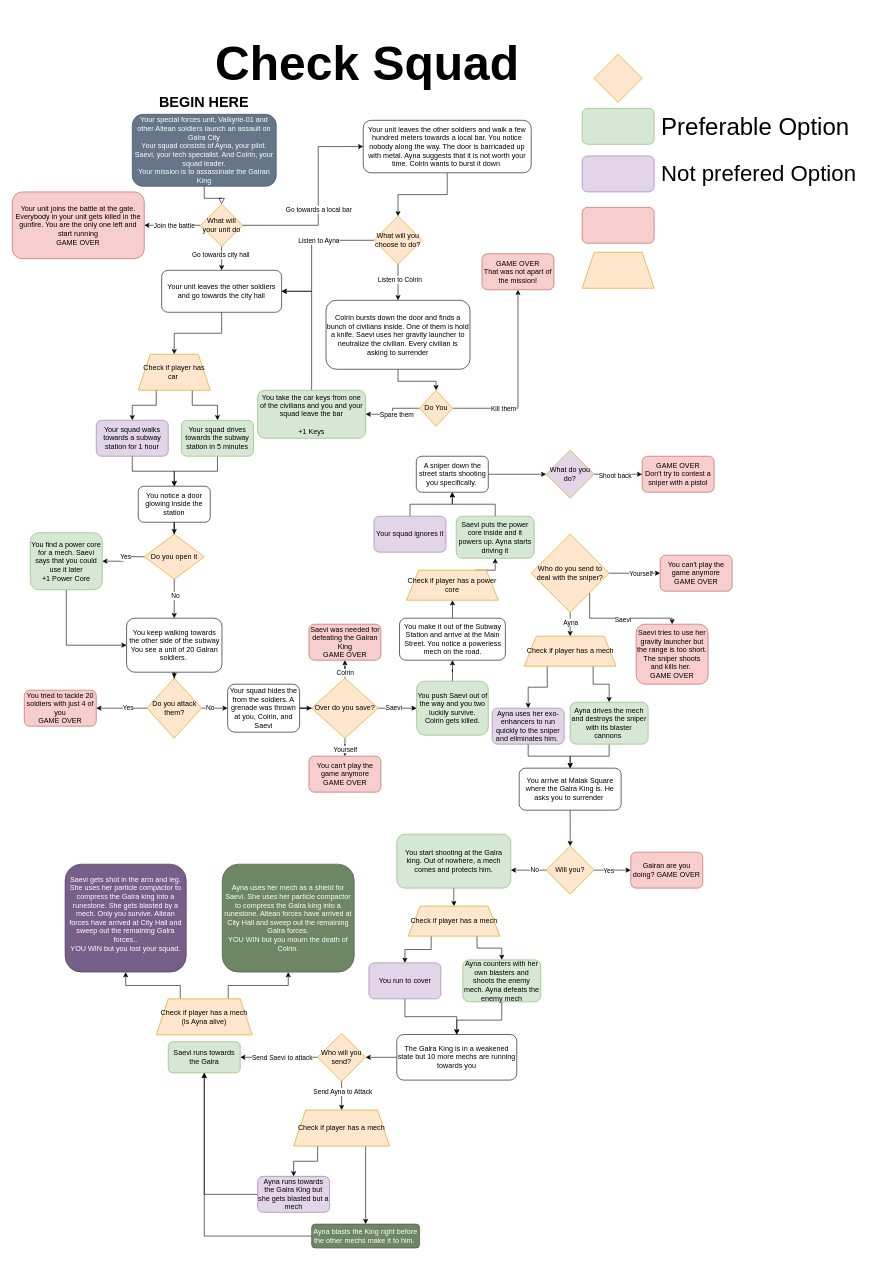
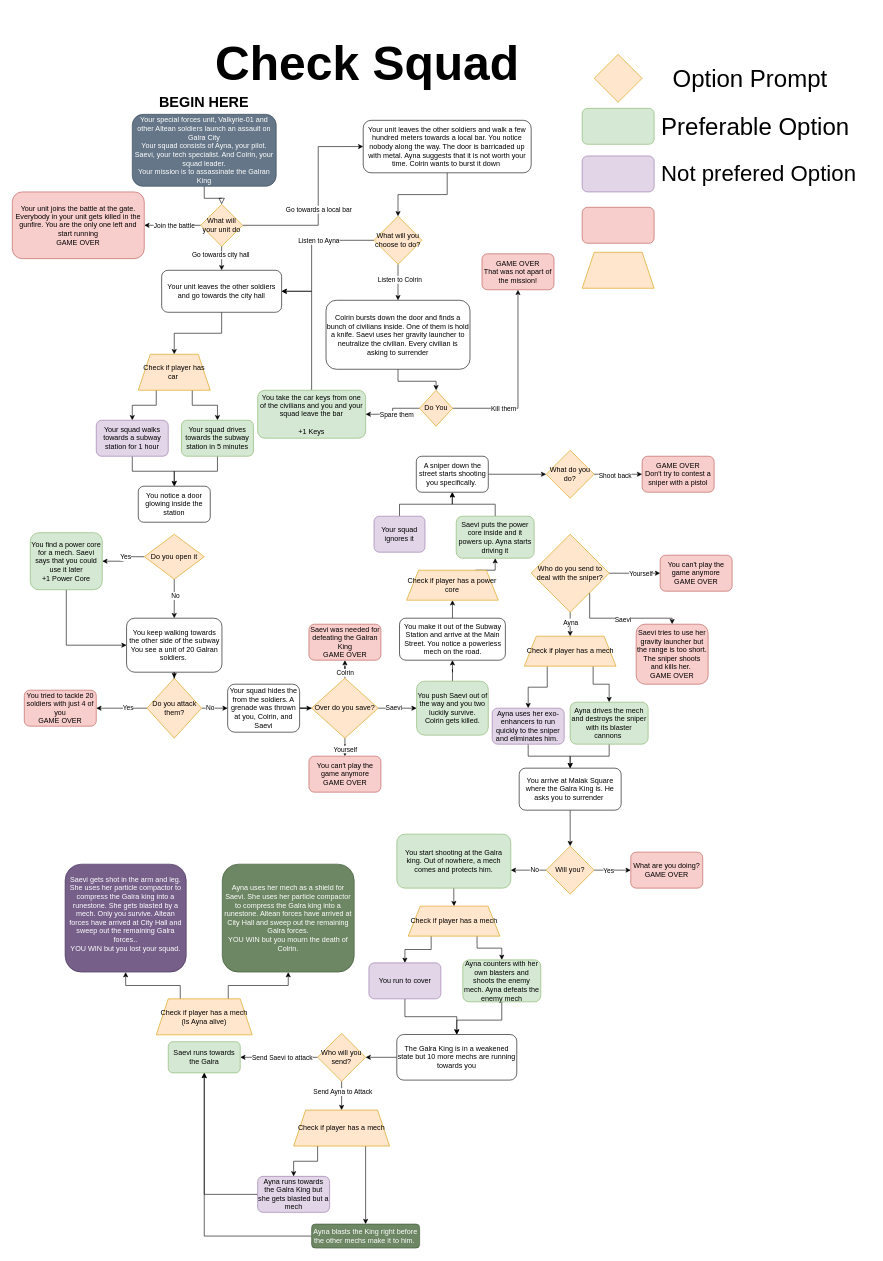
node "Option Prompt": added
node "What do you do?": fillcolor #e1d5e7 -> #ffe6cc
edge "You notice a door glowing inside the station" -> "Do you open it": removed
node "Your squad ignores it": size 72x36 -> 51x36
node "Galran are you doing? GAME OVER": label "Galran are you doing? GAME OVER" -> "What are you doing? GAME OVER"
